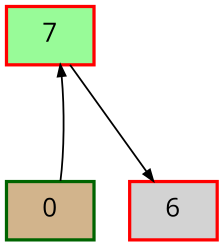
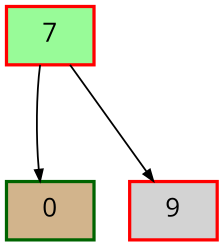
edge "0" -> "7": reversed
node "6": label "6" -> "9"
